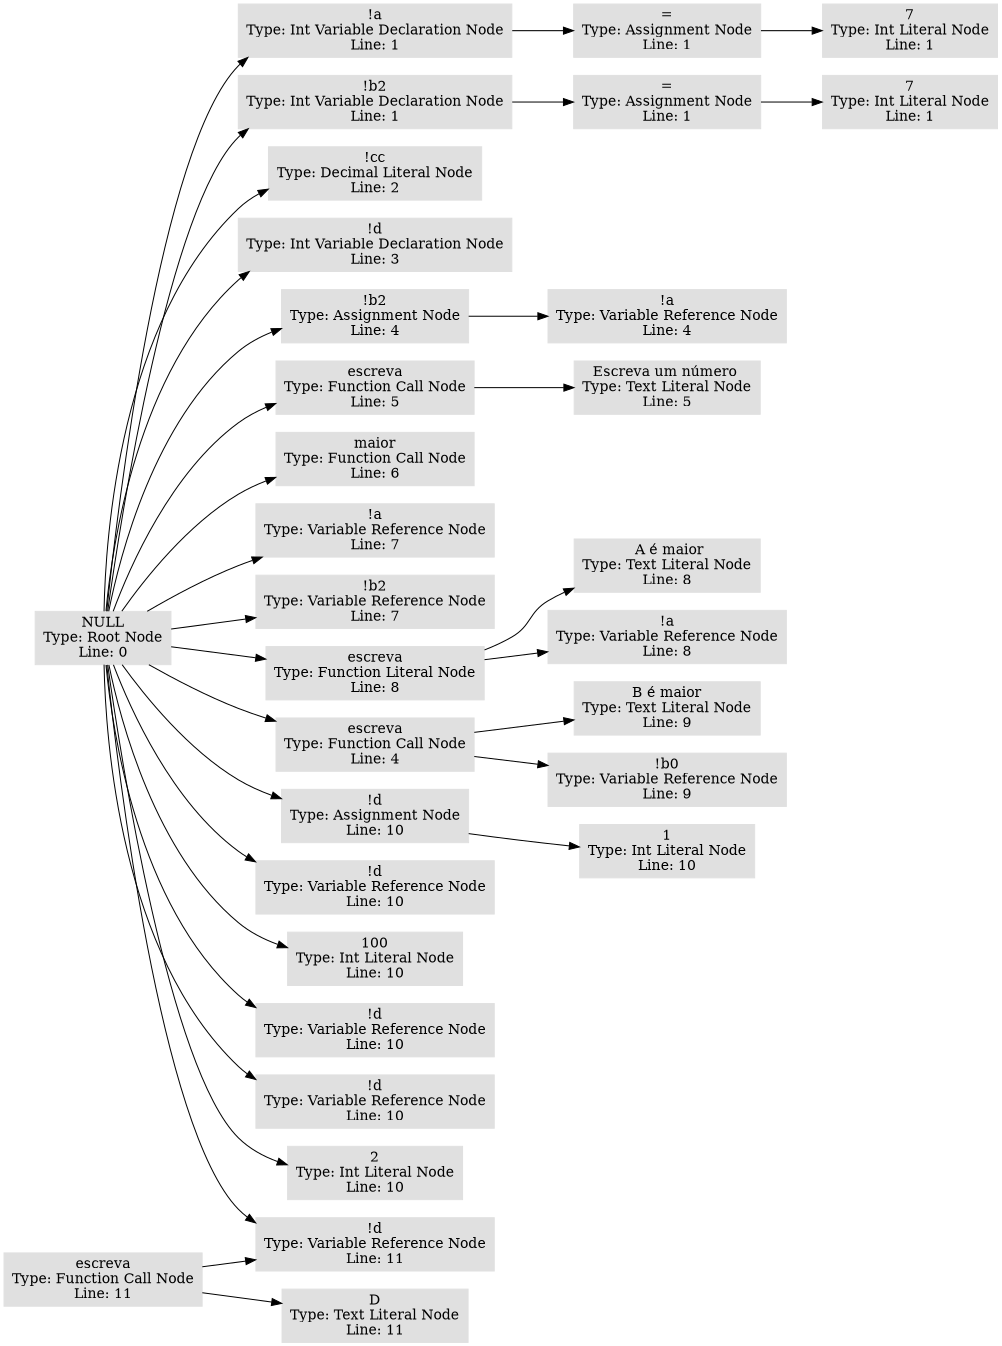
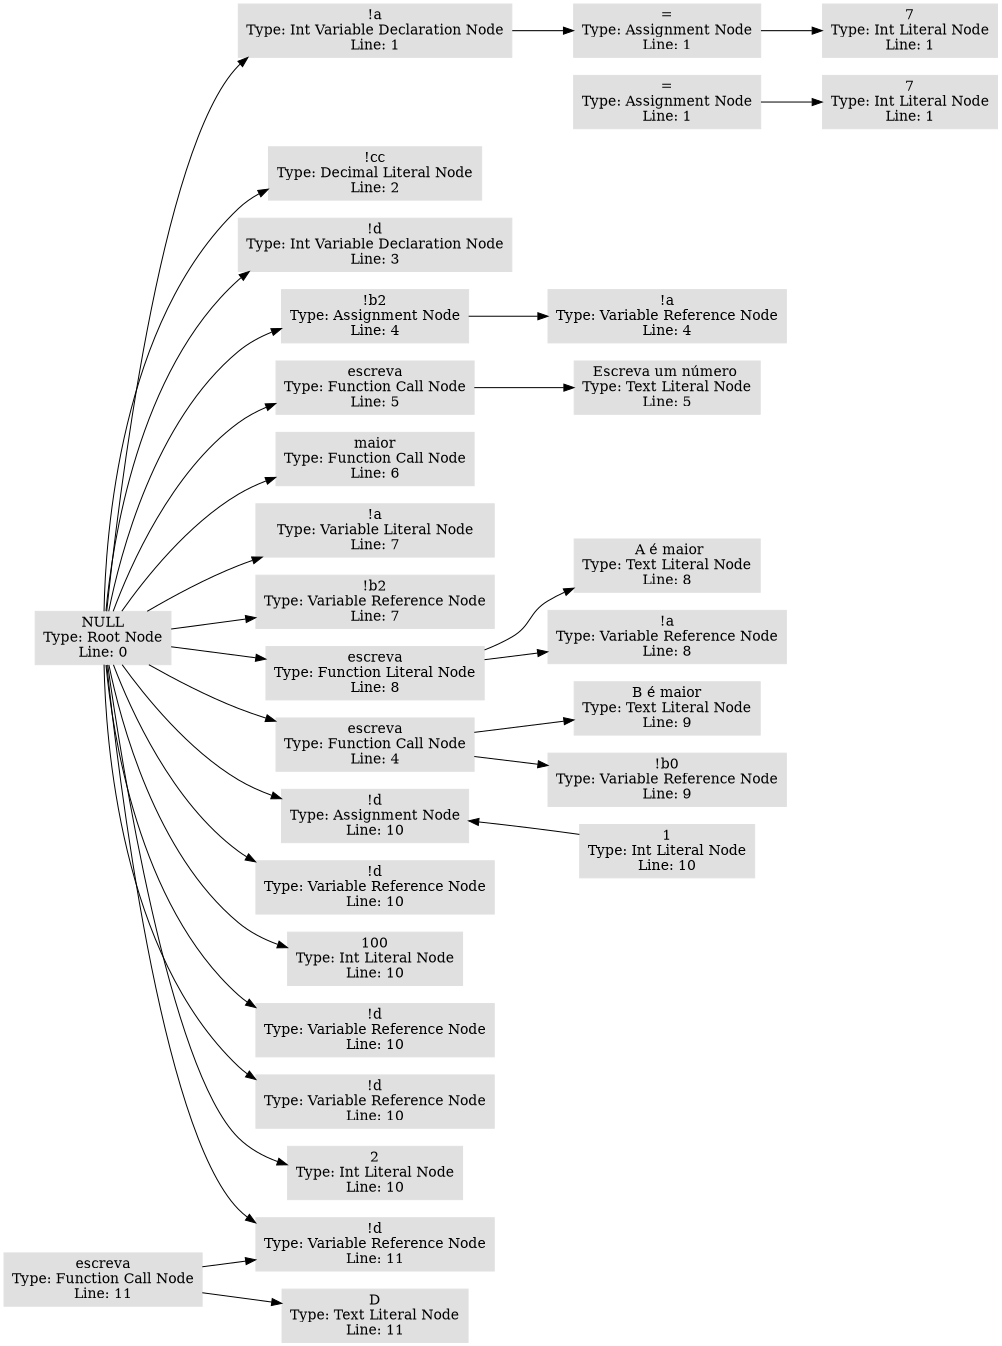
node "!b2 Type: Int Variable Declaration Node Line: 1": removed
node "!a Type: Variable Reference Node Line: 7": label "!a Type: Variable Reference Node Line: 7" -> "!a Type: Variable Literal Node Line: 7"
edge "!d Type: Assignment Node Line: 10" -> "1 Type: Int Literal Node Line: 10": reversed
